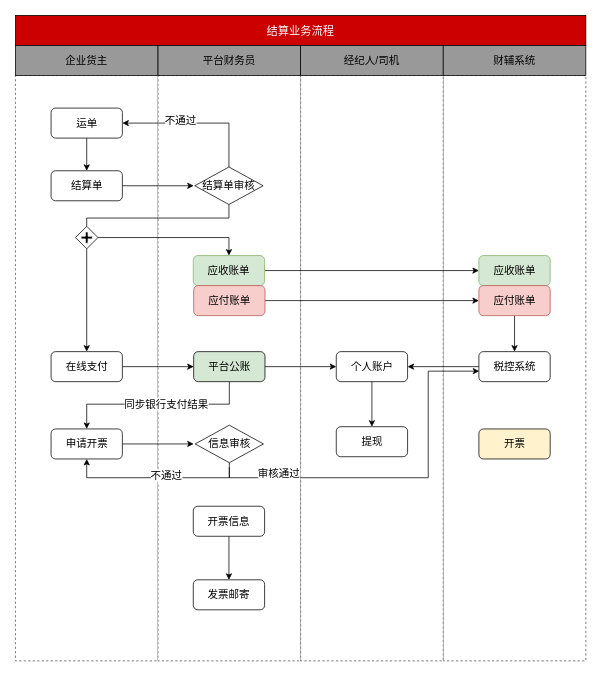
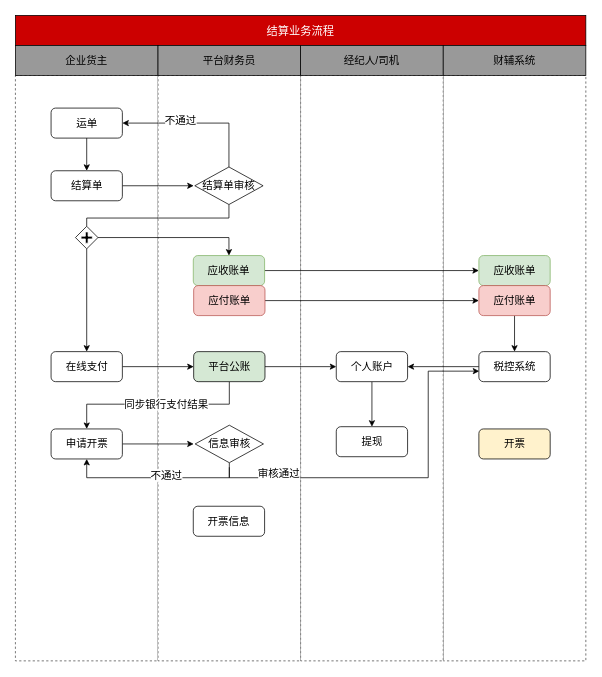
edge "开票信息" -> "发票邮寄": removed
node "发票邮寄": removed
